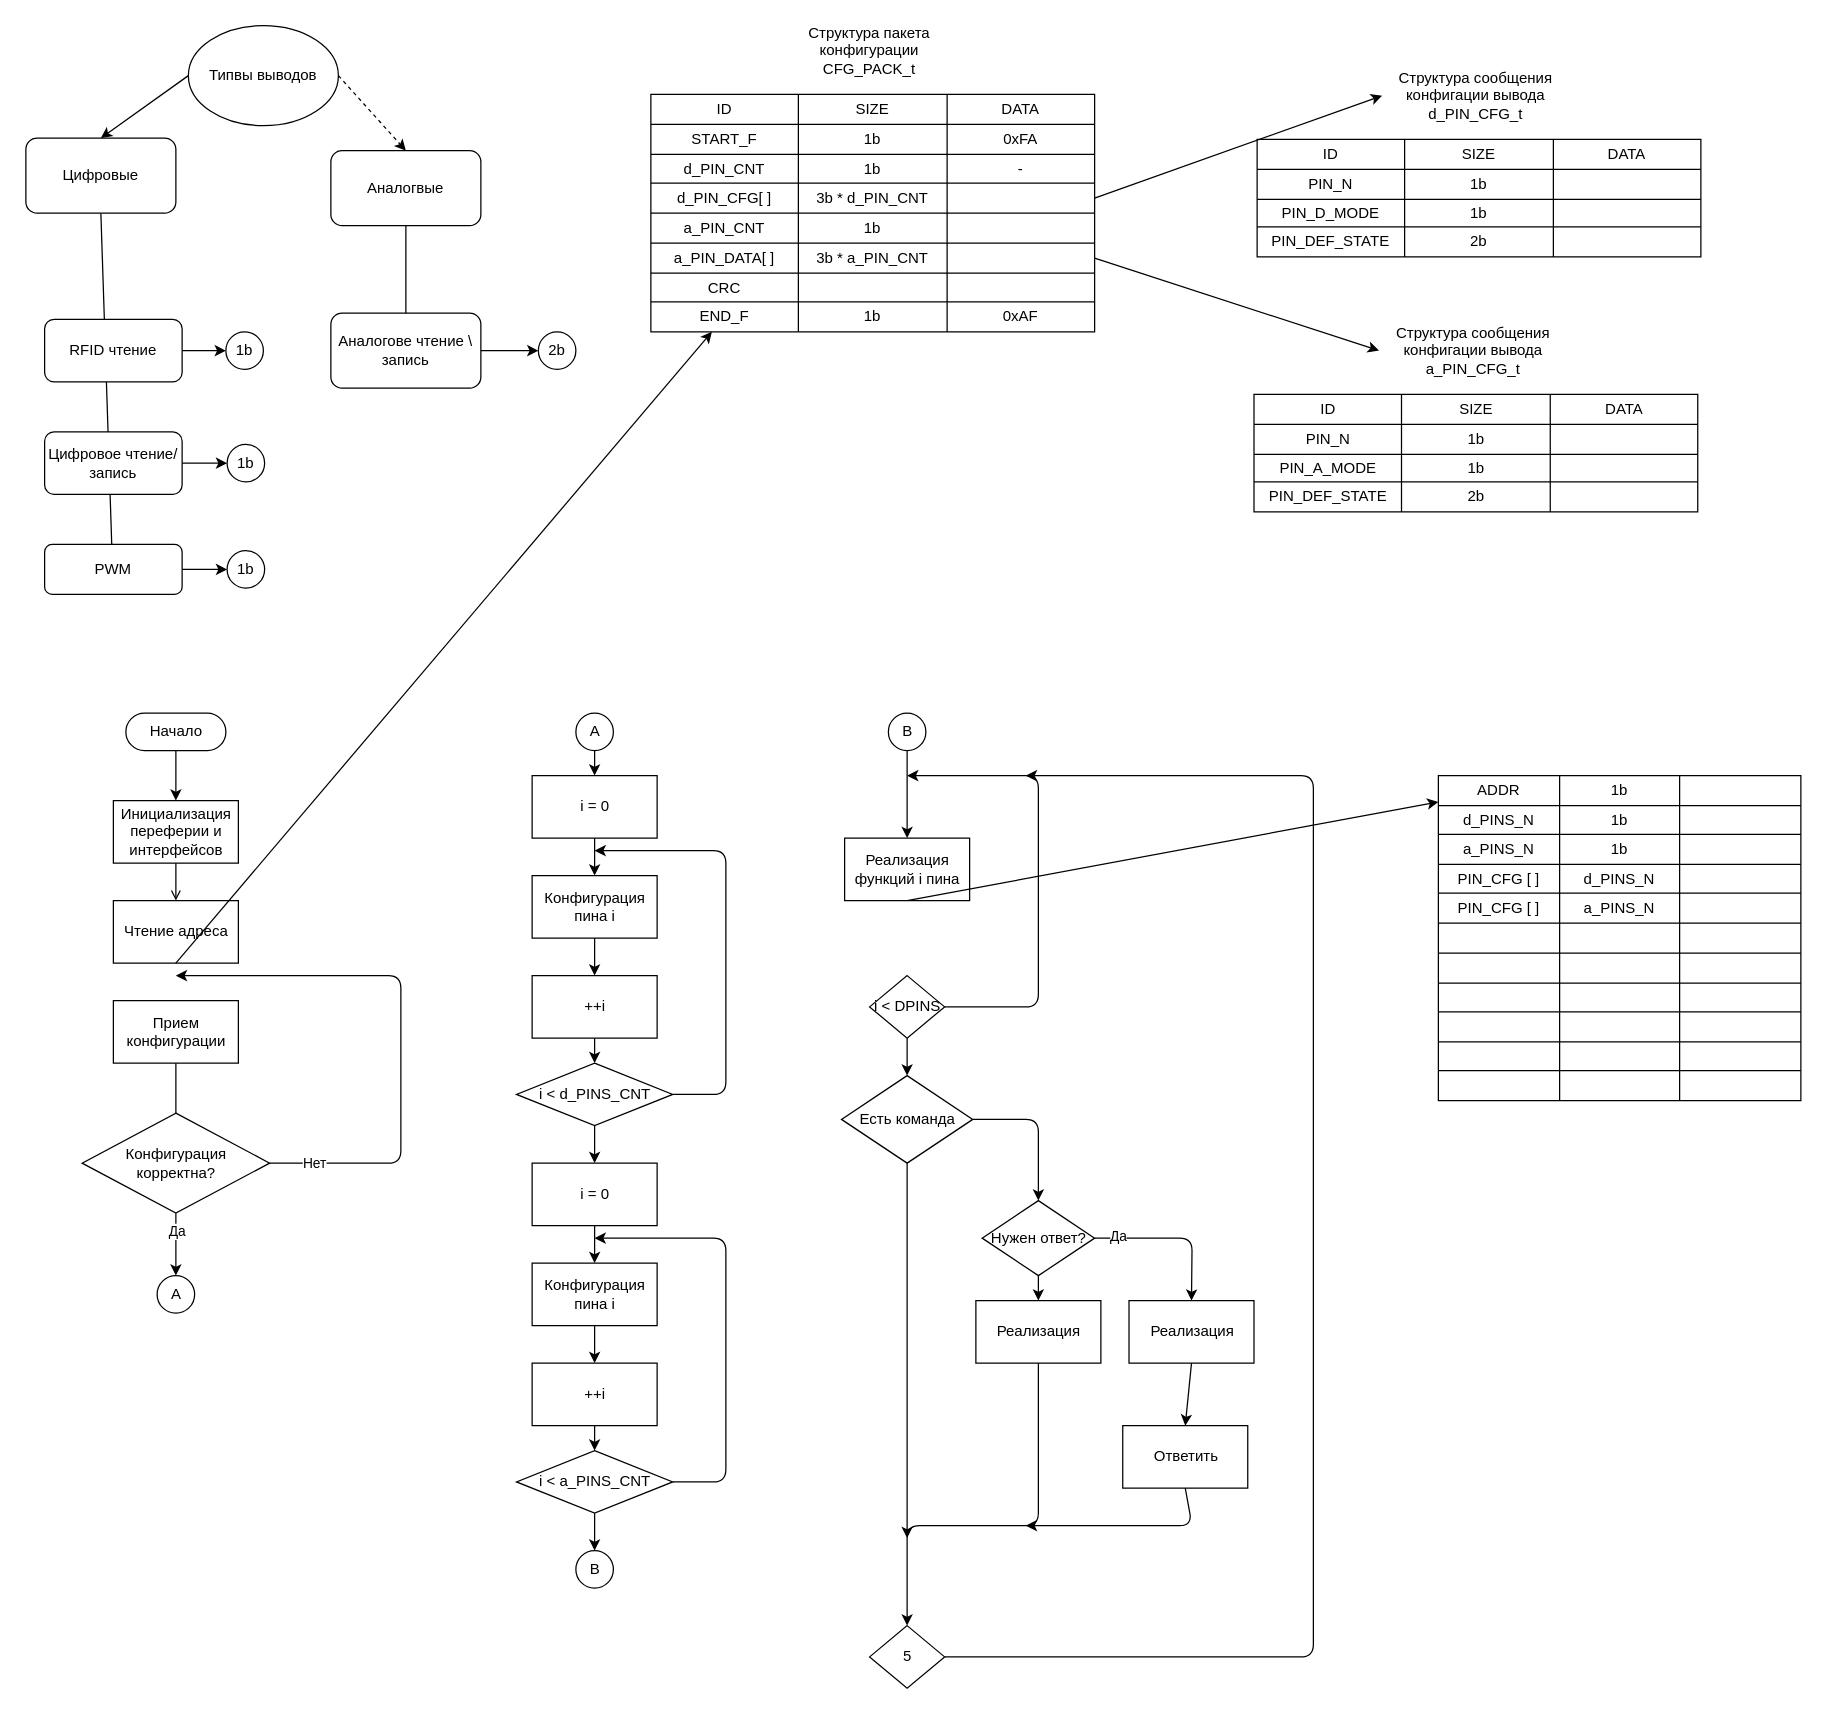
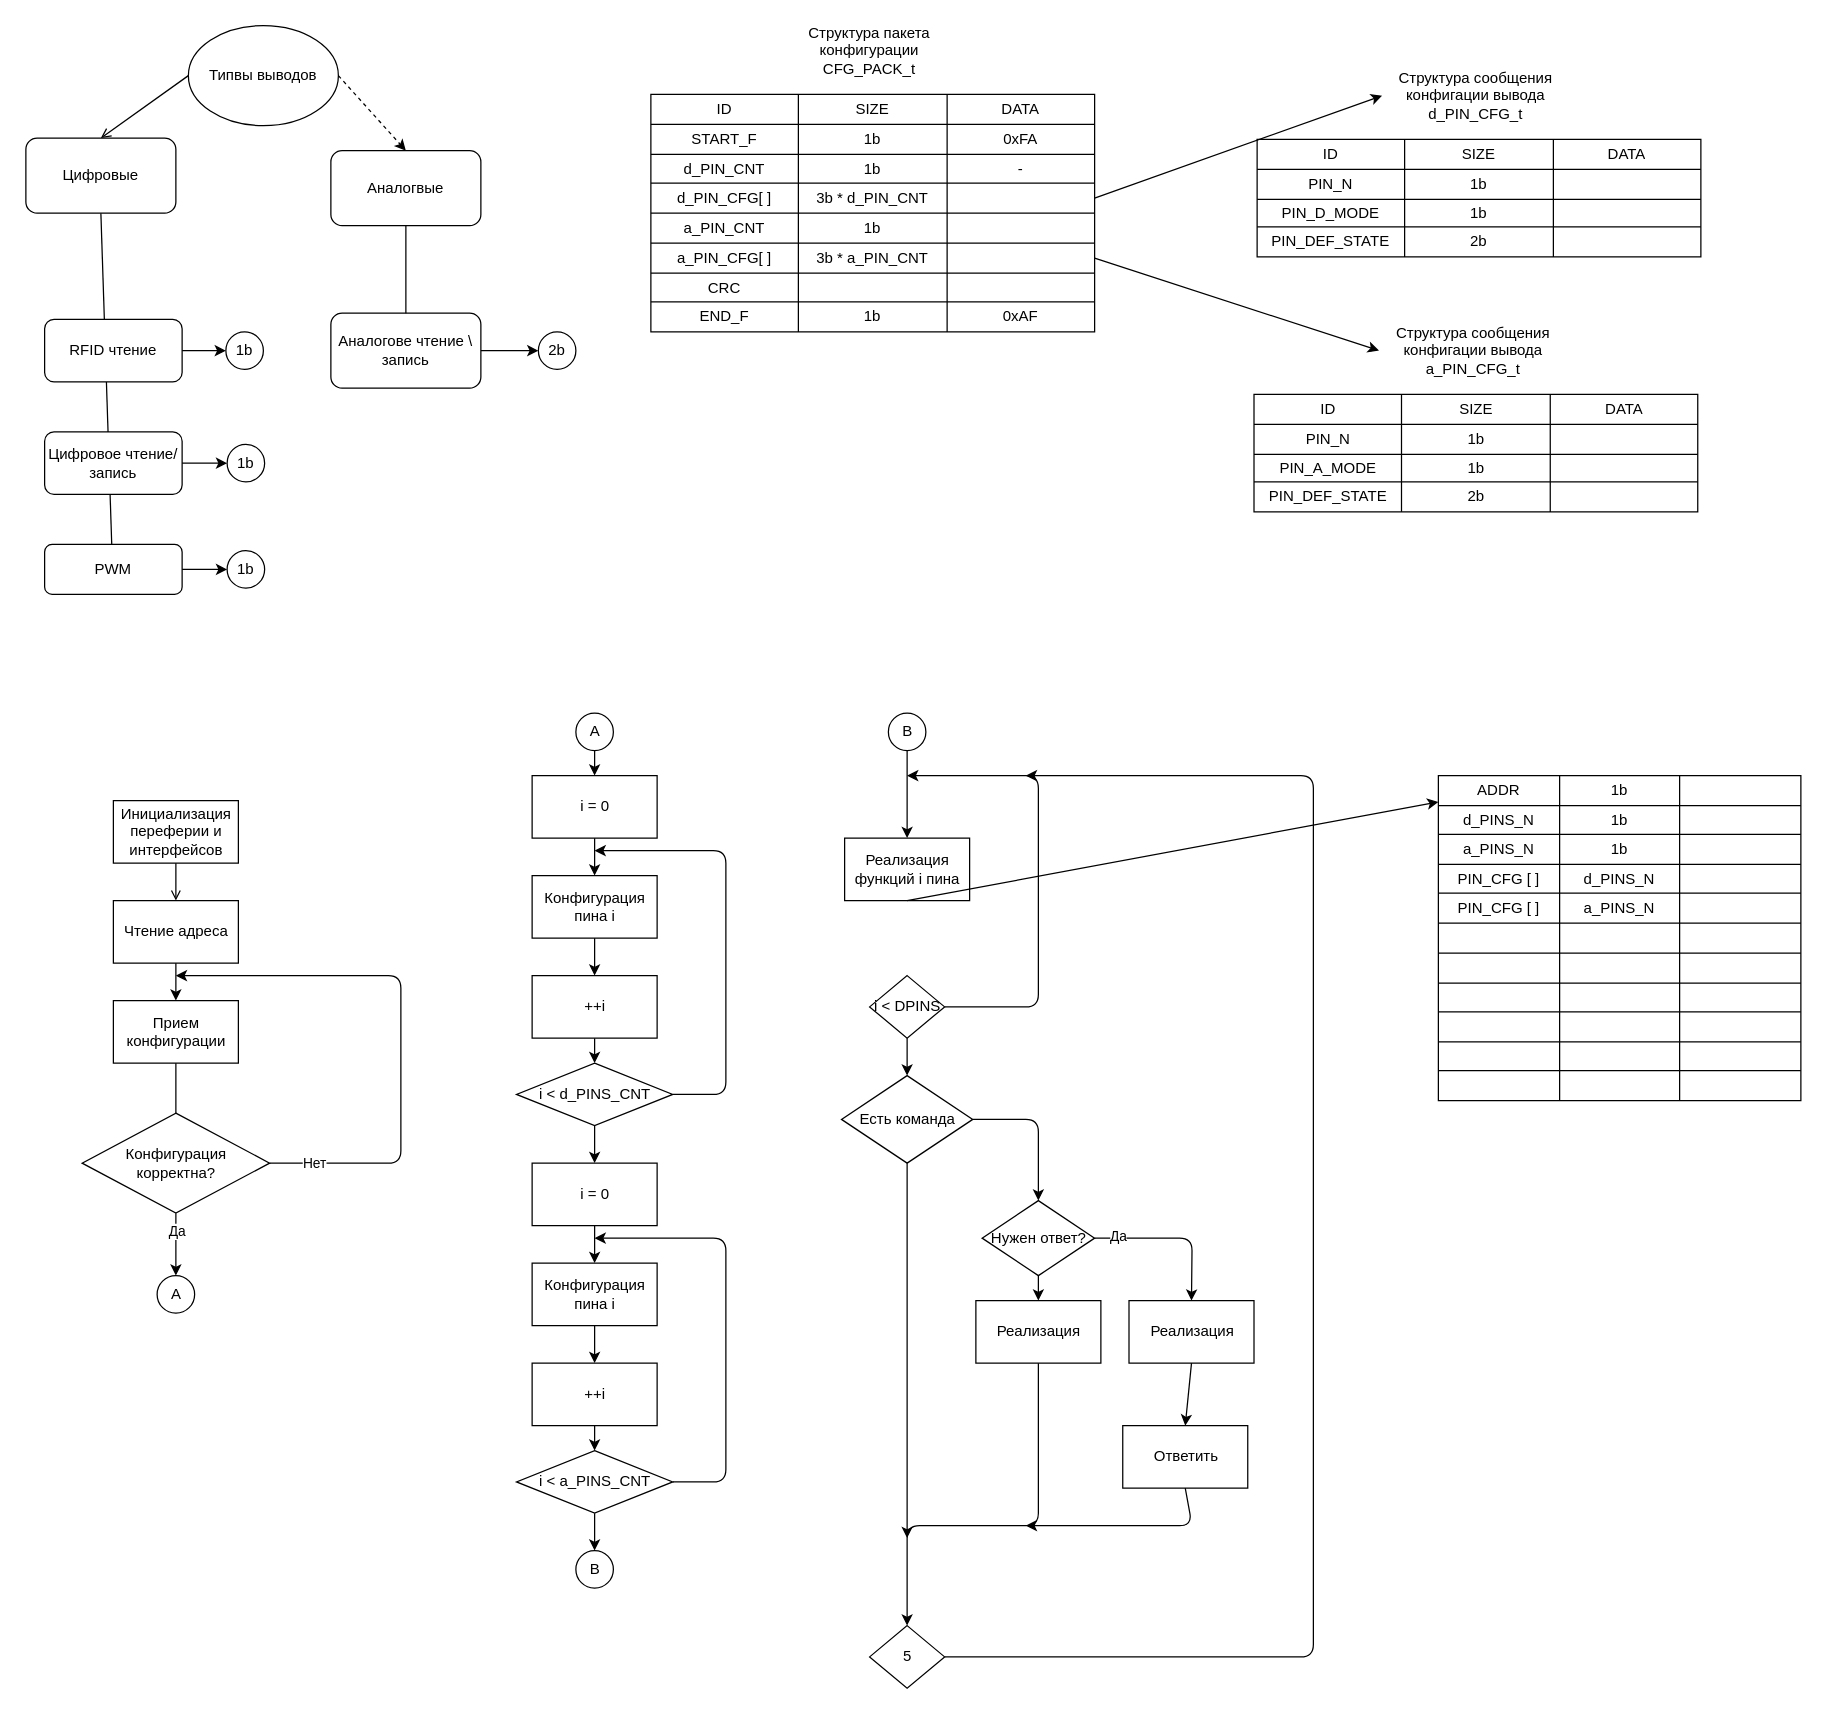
edge "Типвы выводов" -> "Цифровые": arrowhead classic -> open
node "a_PIN_DATA[ ]": label "a_PIN_DATA[ ]" -> "a_PIN_CFG[ ]"
edge "Чтение адреса" -> "END_F": now "Чтение адреса" -> "Прием конфигурации"
node "Начало": removed
edge "Начало" -> "Инициализация переферии и интерфейсов": removed
